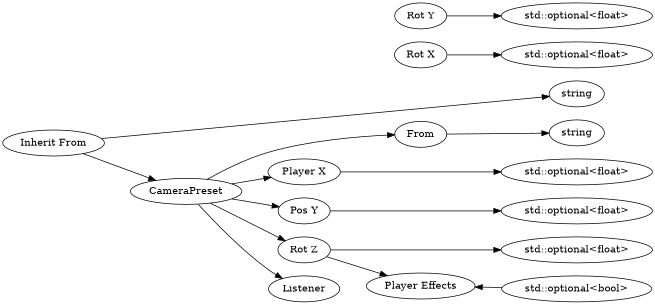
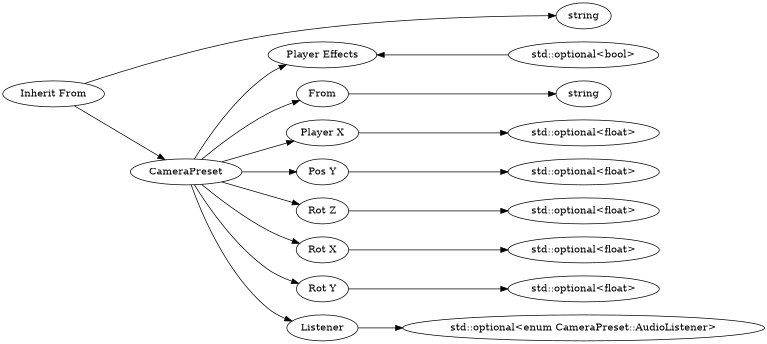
edge "CameraPreset" -> "Rot X": added
edge "CameraPreset" -> "Rot Y": added
edge "Rot Z" -> "Player Effects": now "CameraPreset" -> "Player Effects"
node "std::optional<enum CameraPreset::AudioListener>": added
